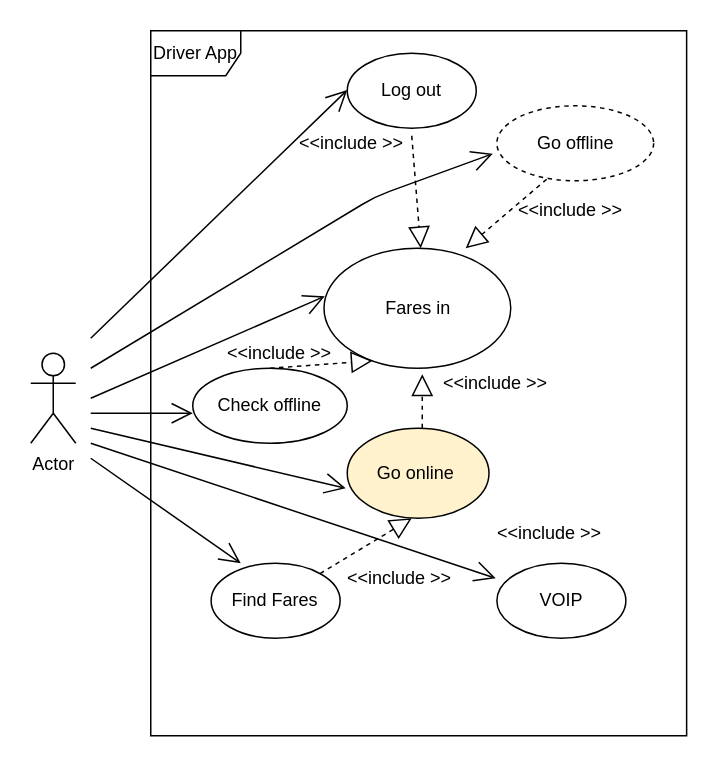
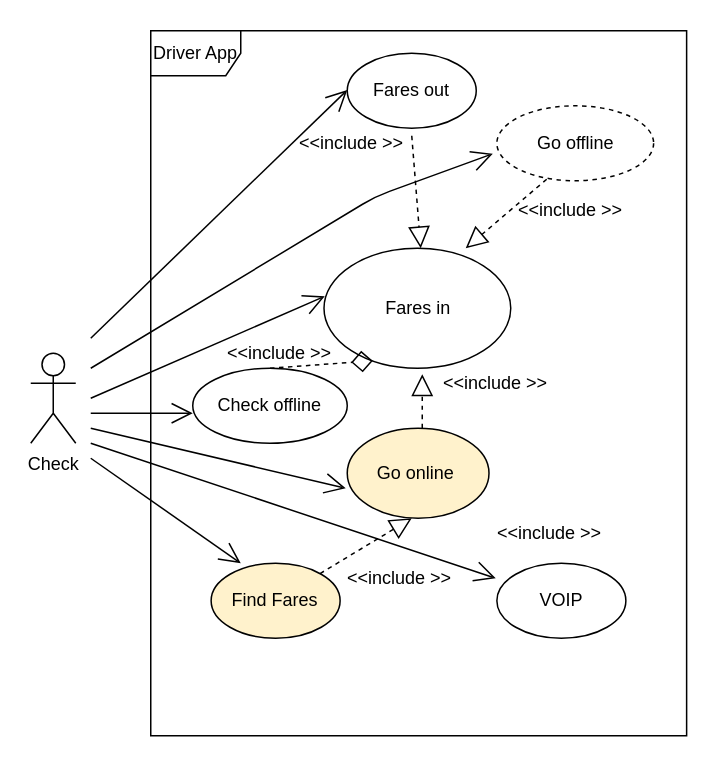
node "Log out": label "Log out" -> "Fares out"
edge "Check offline" -> "Fares in": arrowhead block -> diamond
node "Actor": label "Actor" -> "Check"
node "Find Fares": fillcolor #ffffff -> #fff2cc
